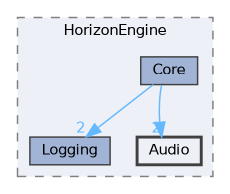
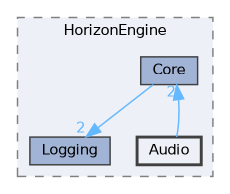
edge "Core" -> "Audio": reversed
